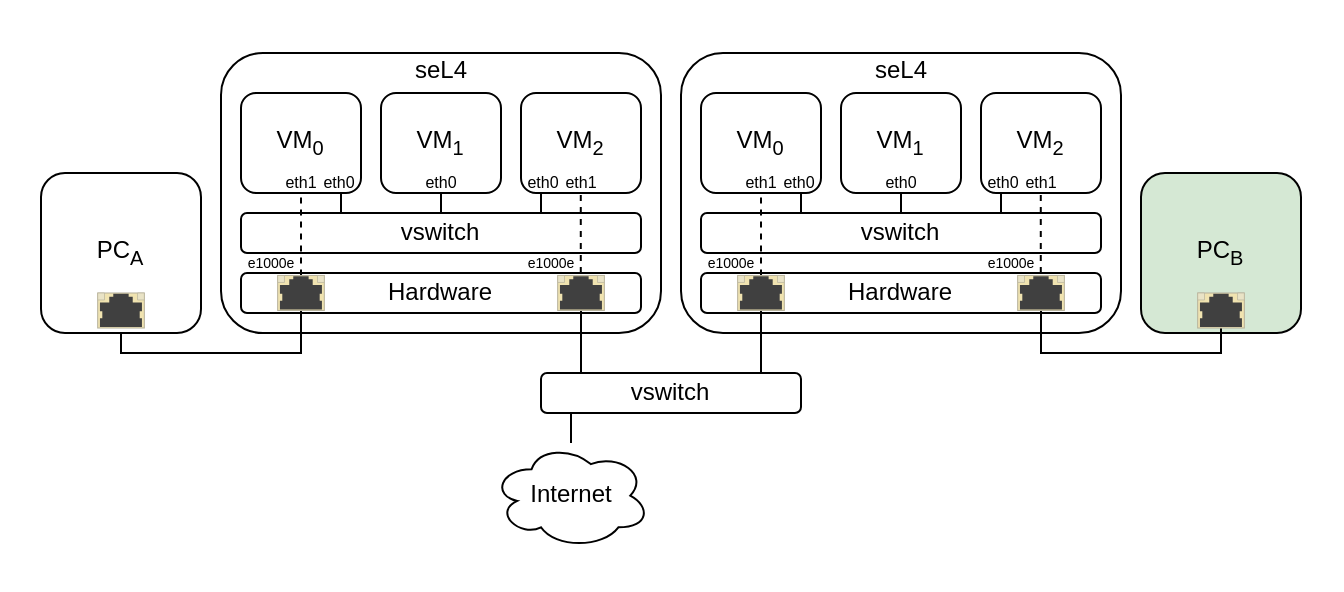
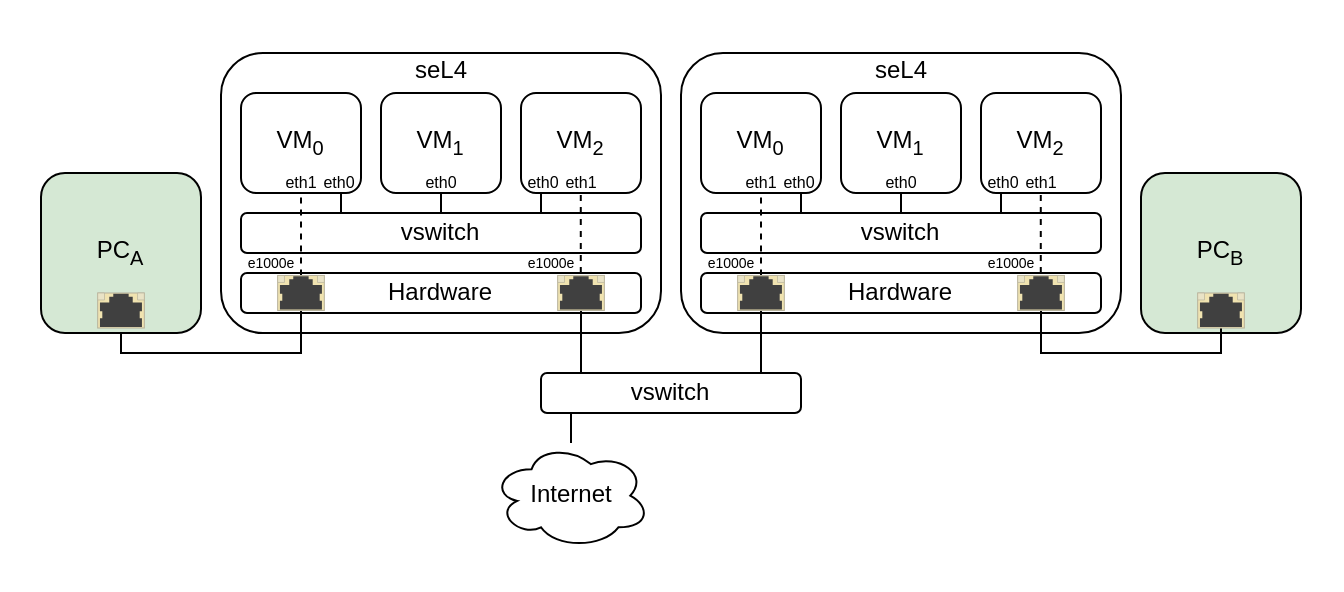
node "PCA": fillcolor #ffffff -> #d5e8d4
